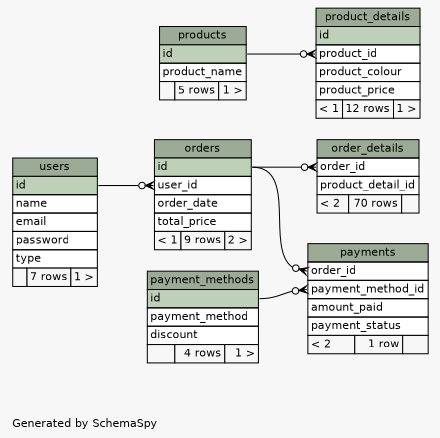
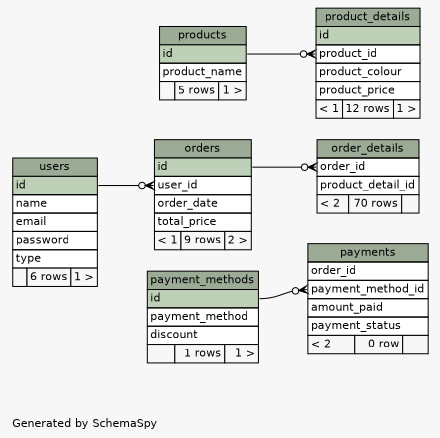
edge "orders" -> "payments": removed
node "users": text "7 rows" -> "6 rows"
node "payments": text "1 row" -> "0 row"
node "payment_methods": text "4 rows" -> "1 rows"
